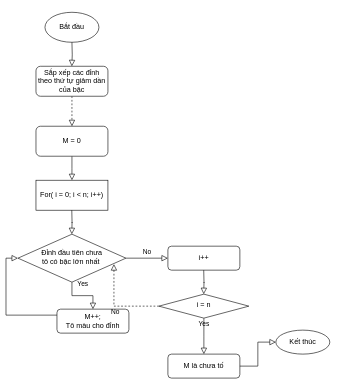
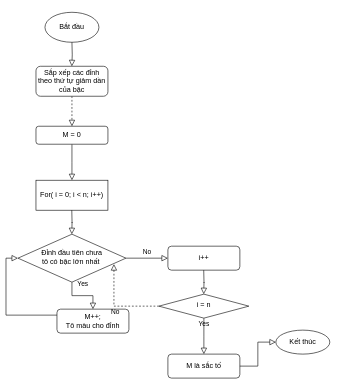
node "M = 0": size 72x30 -> 72x18
node "M là chưa tố": label "M là chưa tố" -> "M là sắc tố"
